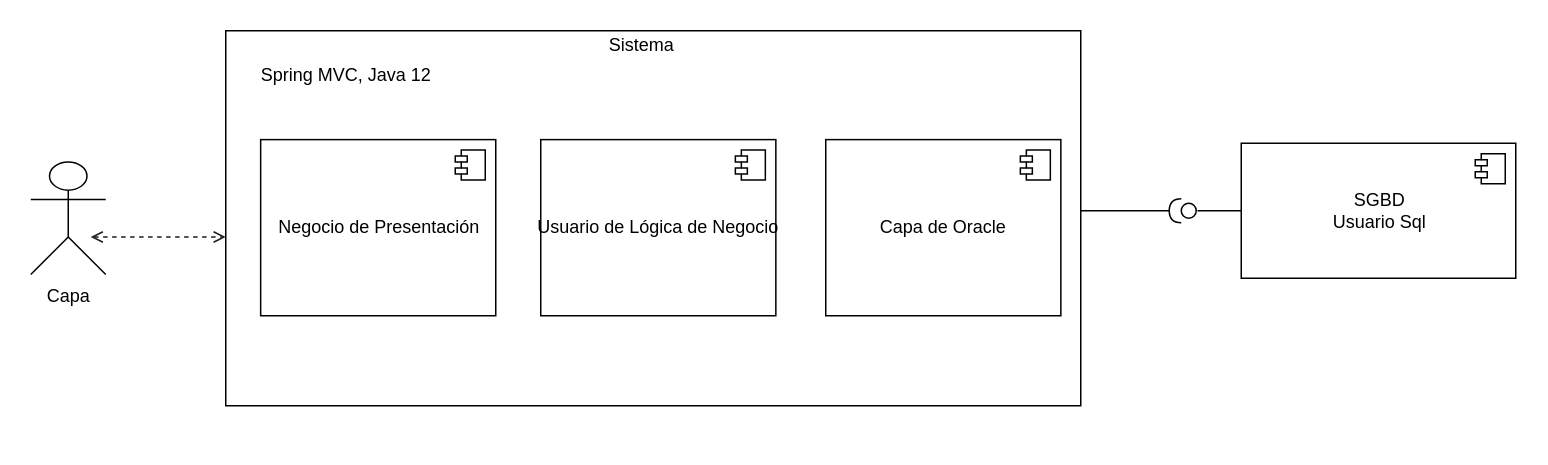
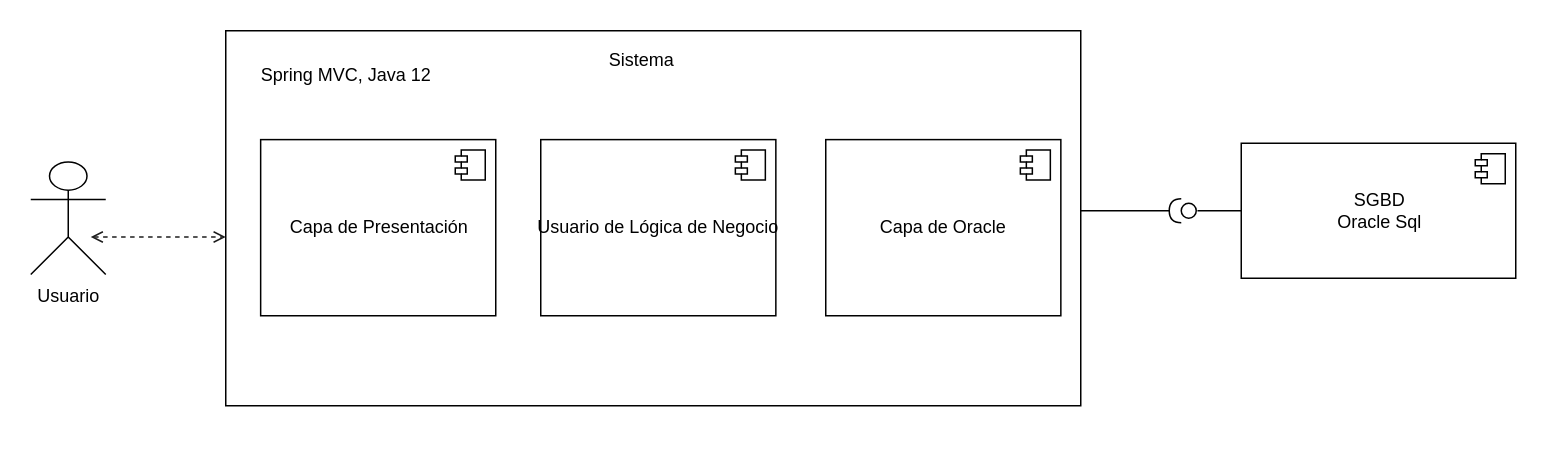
node "Sistema": moved (641, 46) -> (641, 61)
node "SGBD Usuario Sql": label "SGBD Usuario Sql" -> "SGBD Oracle Sql"
node "Negocio de Presentación": label "Negocio de Presentación" -> "Capa de Presentación"
node "Capa": label "Capa" -> "Usuario"
